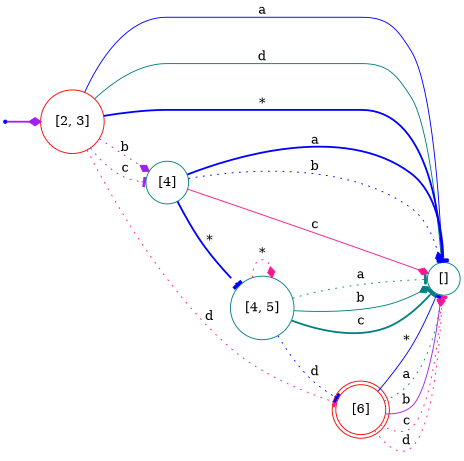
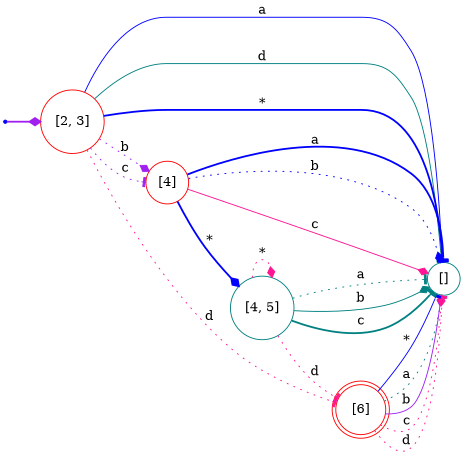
node "[4]": color teal -> red
edge "[4]" -> "[4, 5]": arrowhead tee -> diamond
edge "[4, 5]" -> "[6]": color blue -> deeppink
